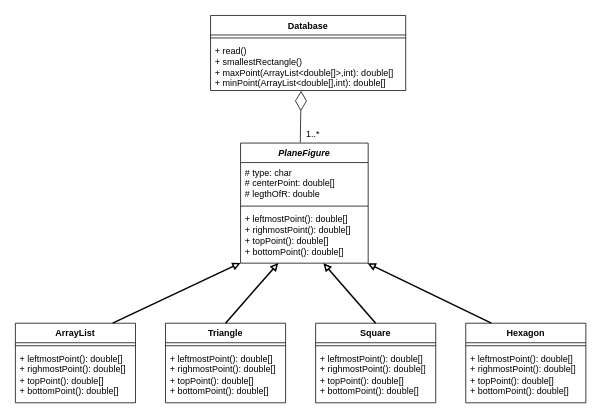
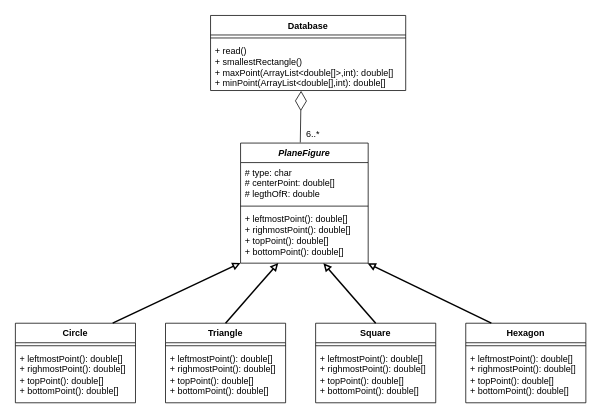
node "1..*": label "1..*" -> "6..*"
node "ArrayList": label "ArrayList" -> "Circle"
